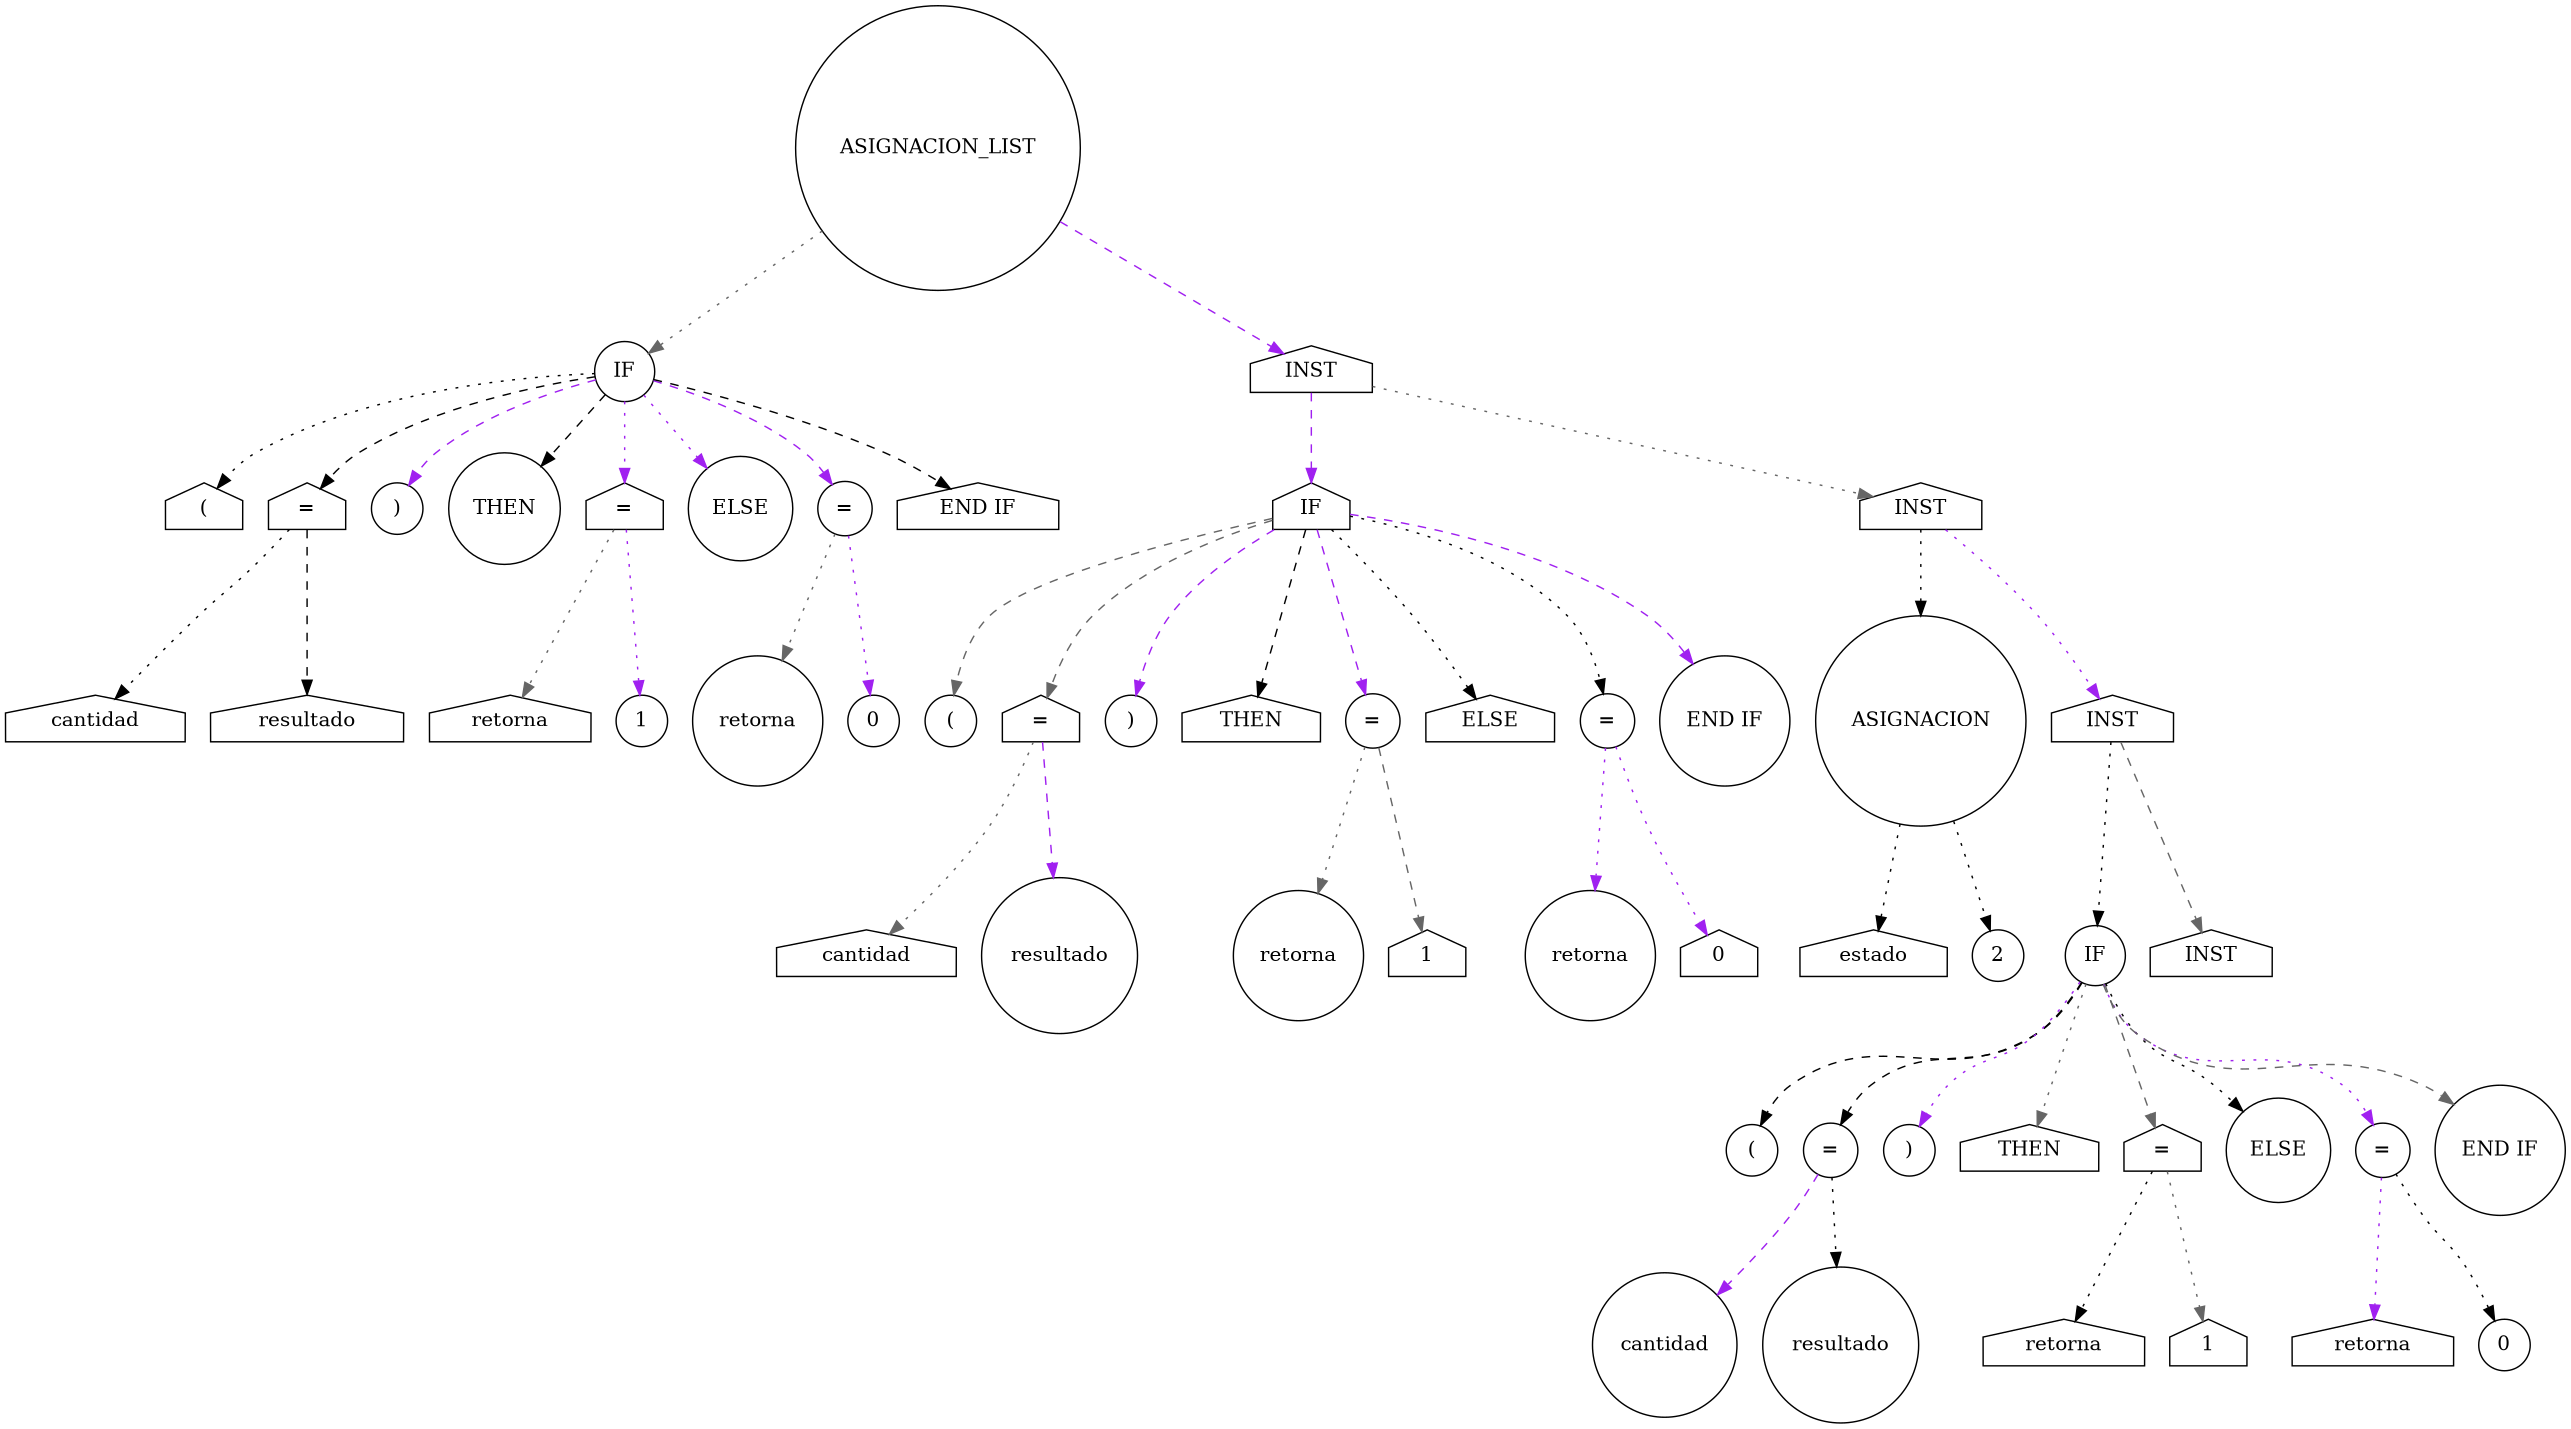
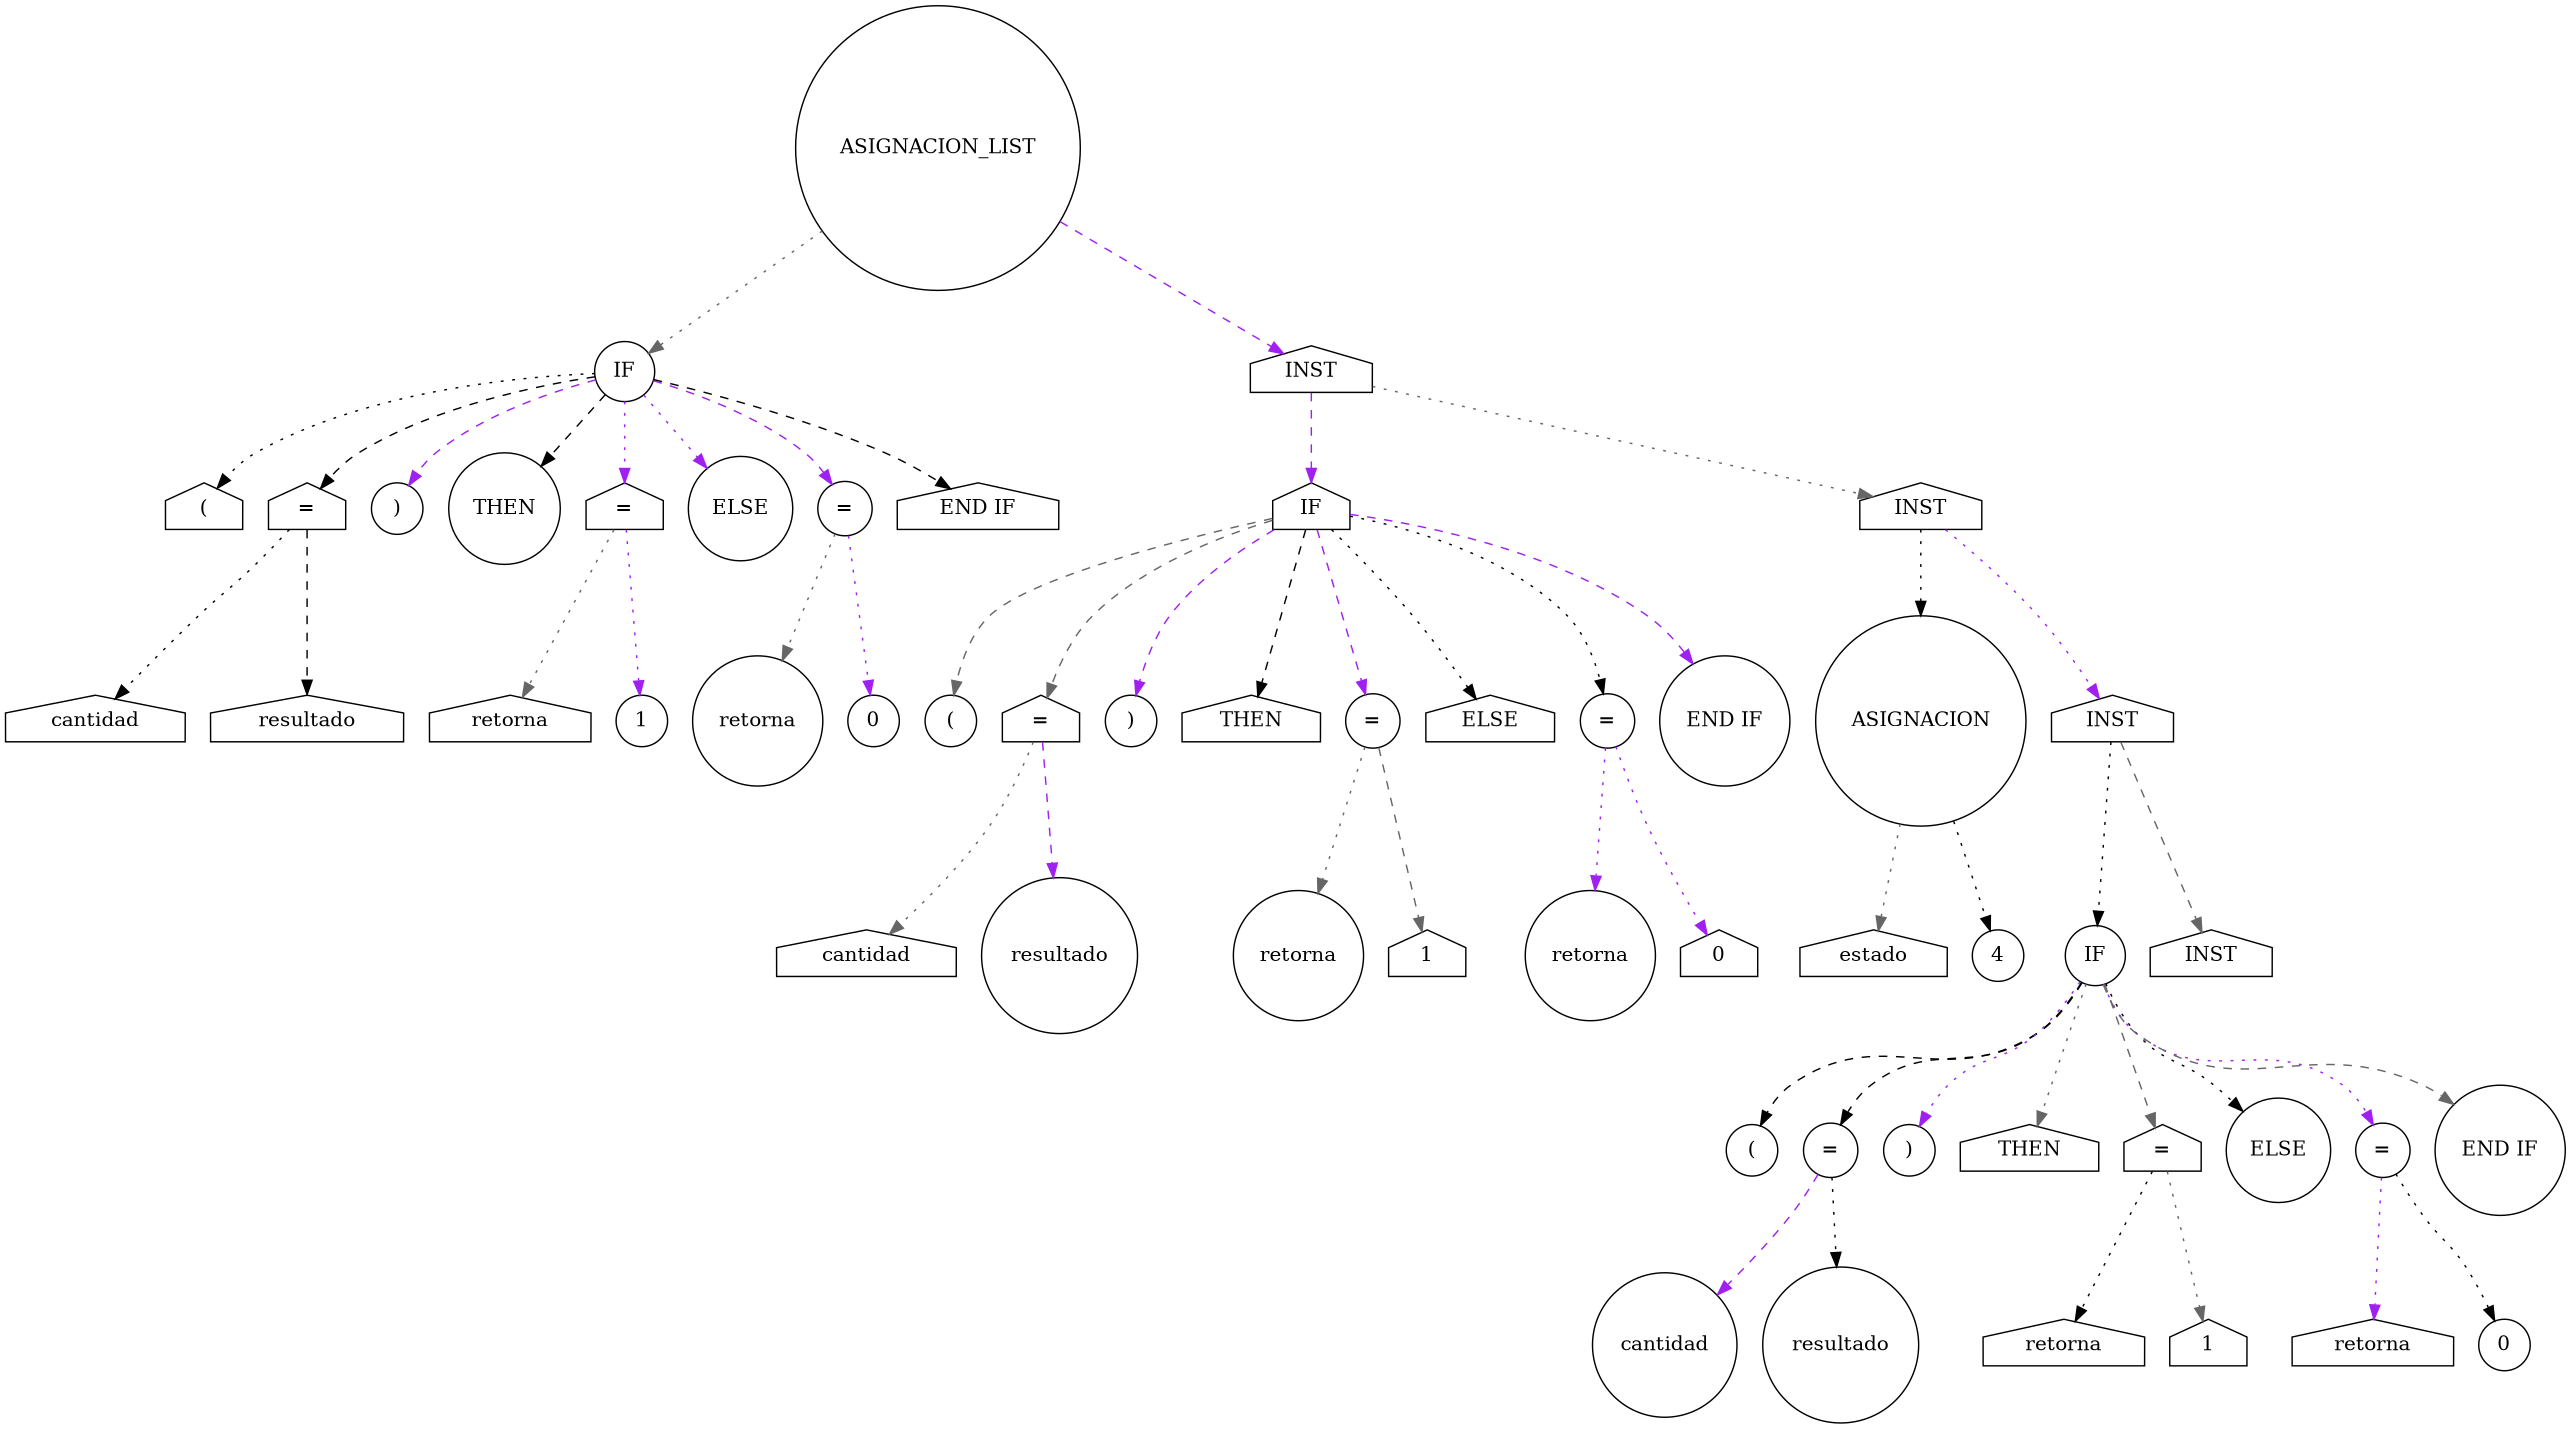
edge "ASIGNACION" -> "estado": color black -> gray40
node "2": label "2" -> "4"
